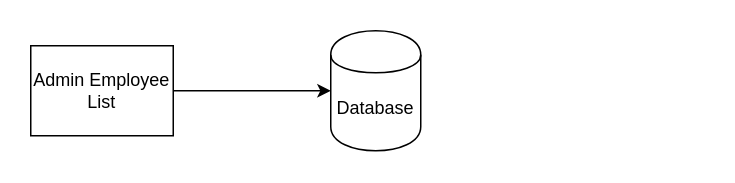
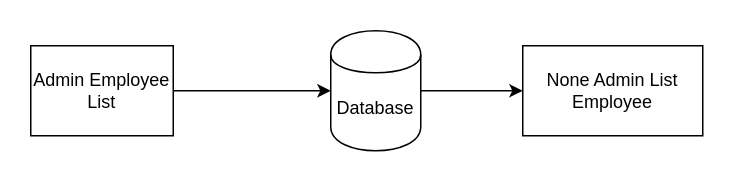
edge "Database" -> "None Admin List Employee": added
node "None Admin List Employee": added
